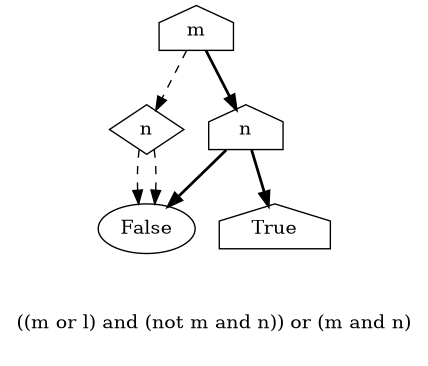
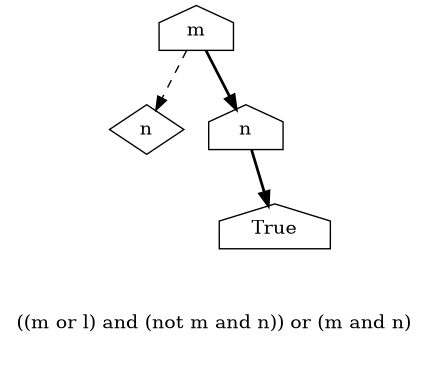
node "False": removed
